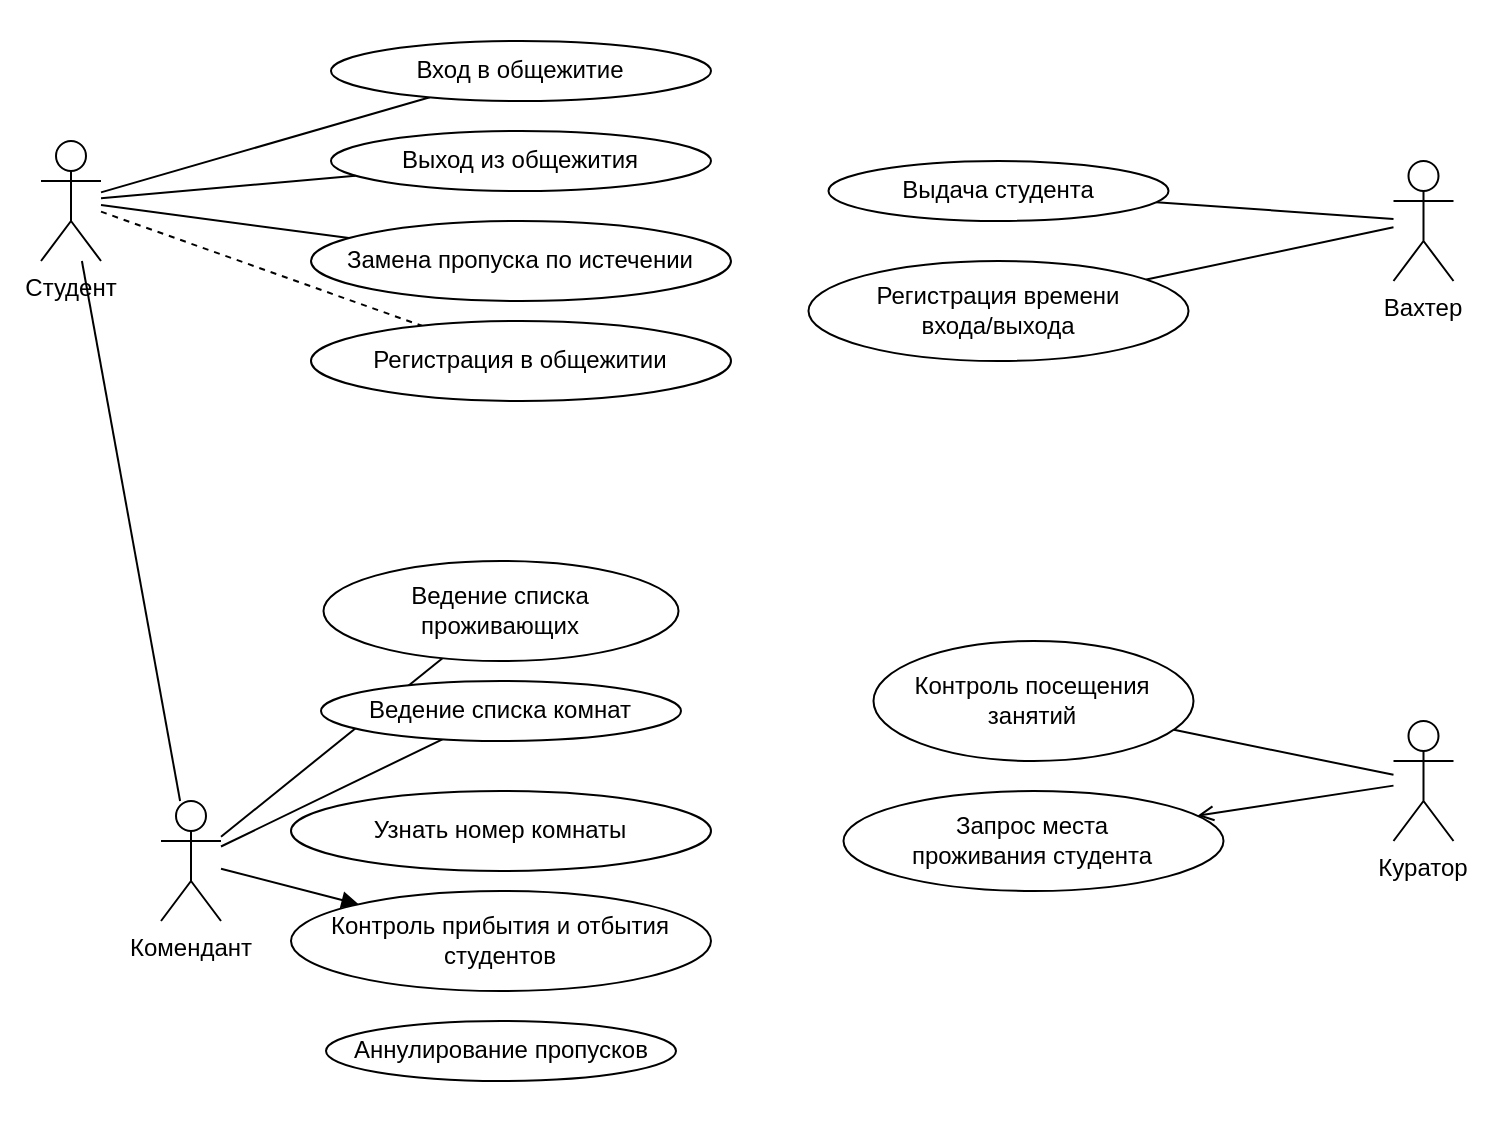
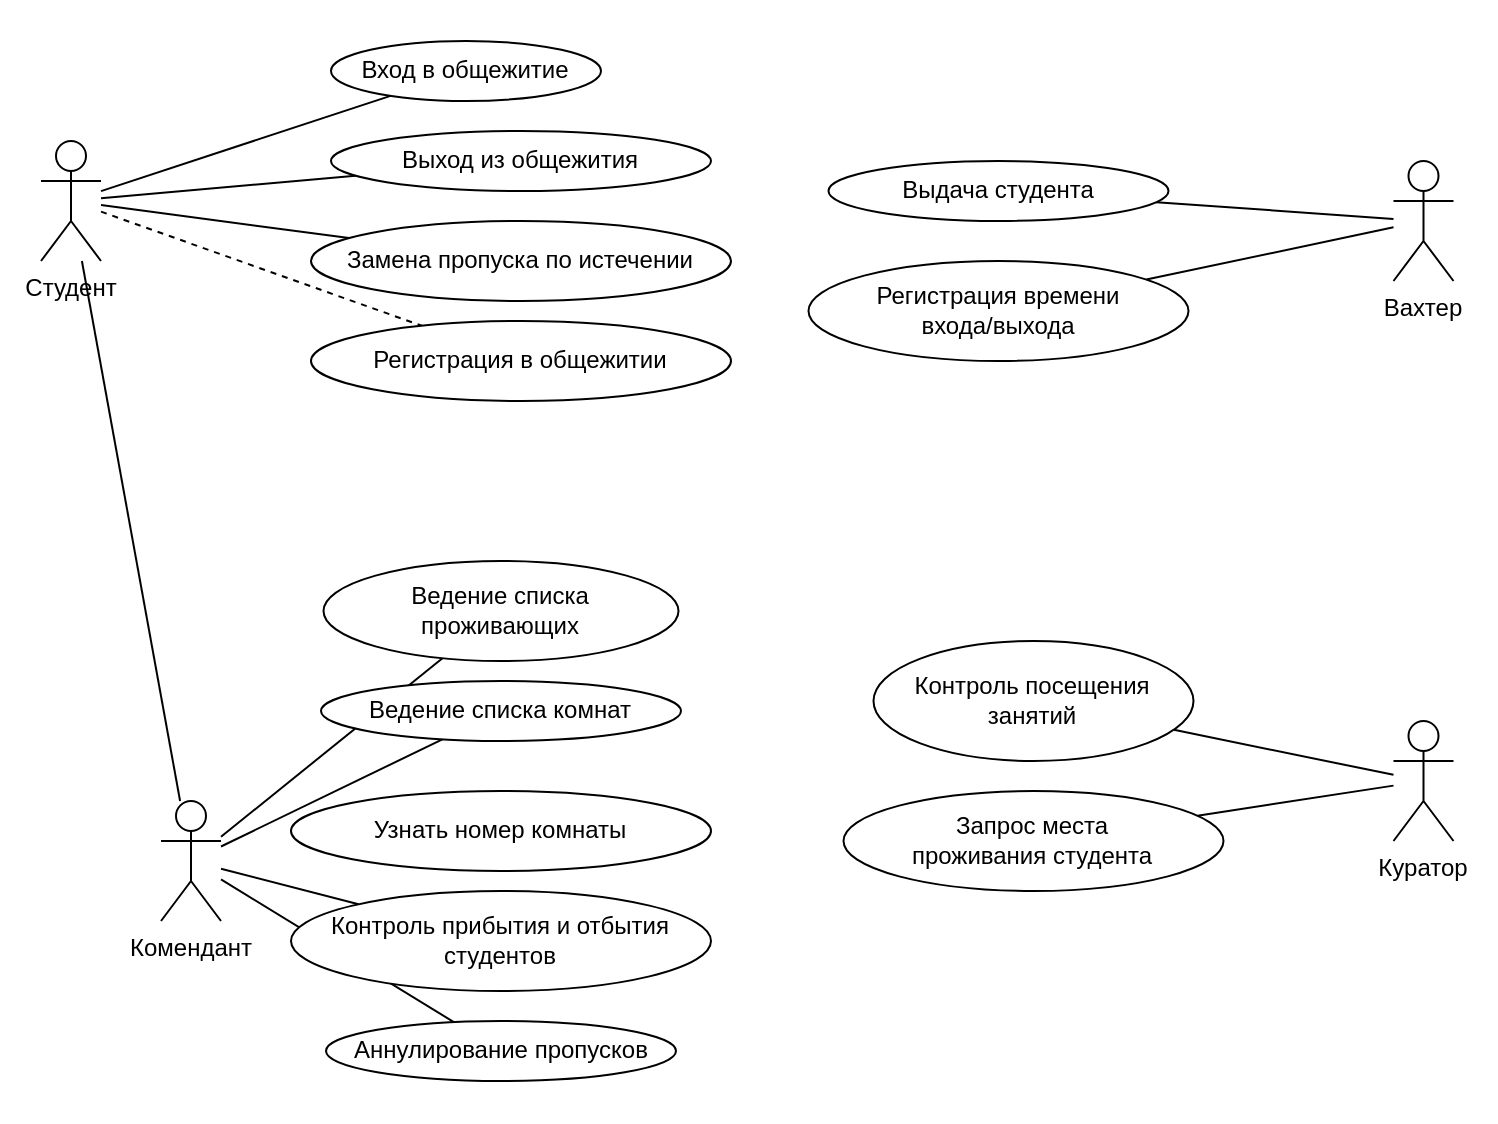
node "Вход в общежитие": size 380x60 -> 270x60
edge "Куратор" -> "Запрос места проживания студента": arrowhead open -> none
edge "Комендант" -> "Контроль прибытия и отбытия студентов": arrowhead block -> none
edge "Комендант" -- "Аннулирование пропусков": added
